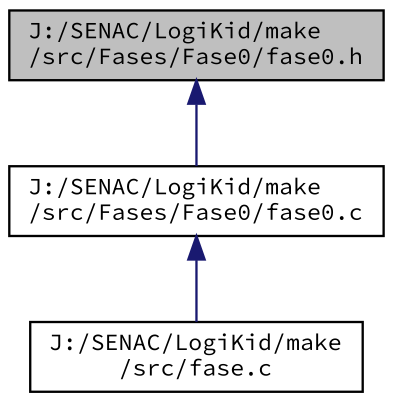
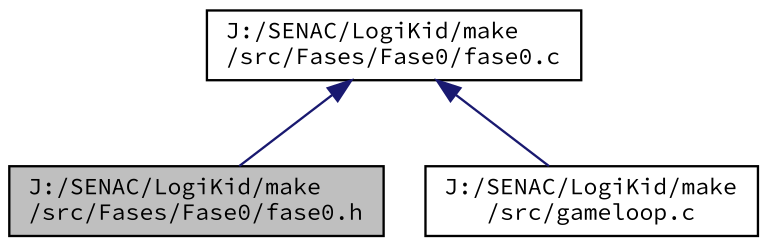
edge "J:/SENAC/LogiKid/make /src/Fases/Fase0/fase0.c" -> "J:/SENAC/LogiKid/make /src/Fases/Fase0/fase0.h": reversed
node "J:/SENAC/LogiKid/make /src/fase.c": label "J:/SENAC/LogiKid/make /src/fase.c" -> "J:/SENAC/LogiKid/make /src/gameloop.c"
